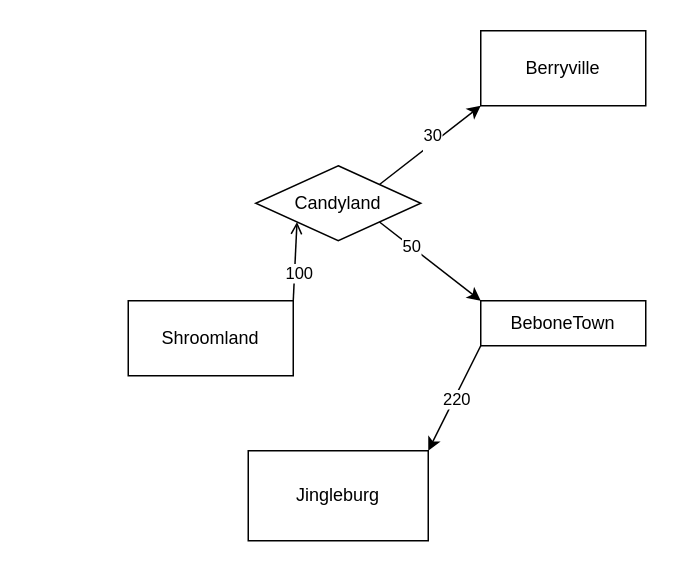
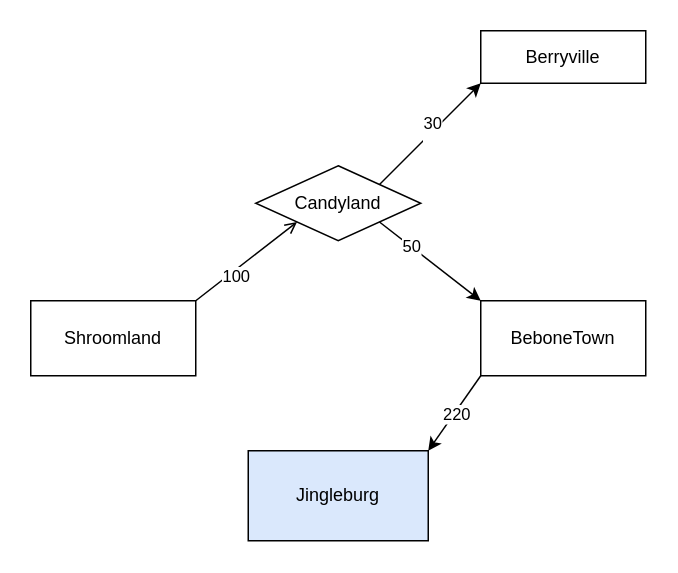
node "Berryville": size 165x75 -> 165x53
node "BeboneTown": size 165x45 -> 165x75
node "Shroomland": moved (211, 338) -> (113, 338)
node "Jingleburg": fillcolor #ffffff -> #dae8fc
